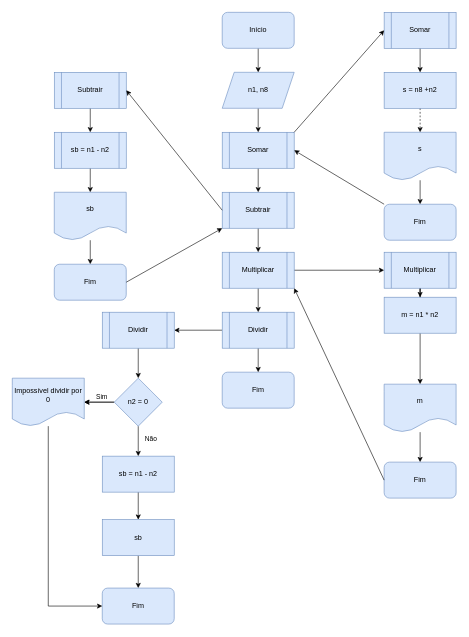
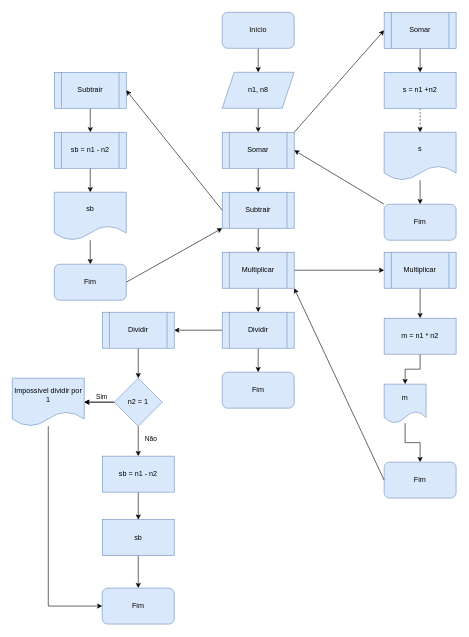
node "s = n8 +n2": label "s = n8 +n2" -> "s = n1 +n2"
node "m = n1 * n2": moved (420, 315) -> (420, 336)
node "Impossível dividir por 0": label "Impossível dividir por 0" -> "Impossível dividir por 1"
node "n2 = 0": label "n2 = 0" -> "n2 = 1"
node "m": size 72x48 -> 42x39
